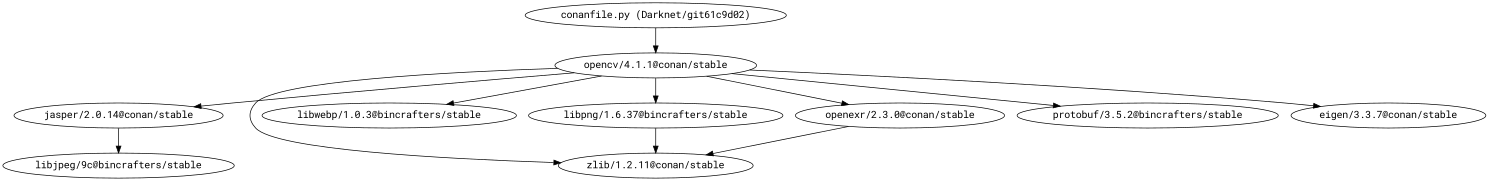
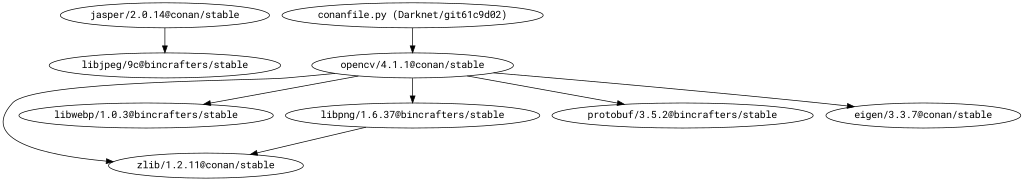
edge "opencv/4.1.1@conan/stable" -> "jasper/2.0.14@conan/stable": removed
node "openexr/2.3.0@conan/stable": removed
